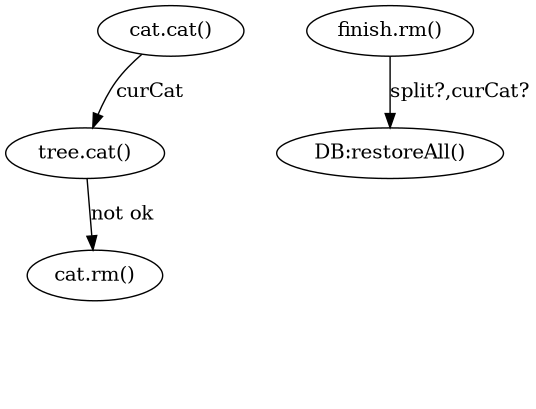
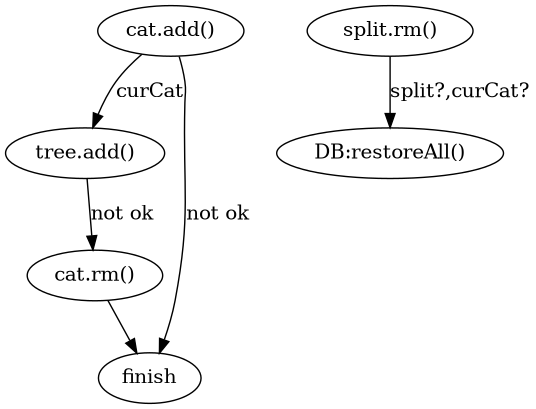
node "cat.cat()": label "cat.cat()" -> "cat.add()"
node "finish.rm()": label "finish.rm()" -> "split.rm()"
node "tree.cat()": label "tree.cat()" -> "tree.add()"
node "finish": added
